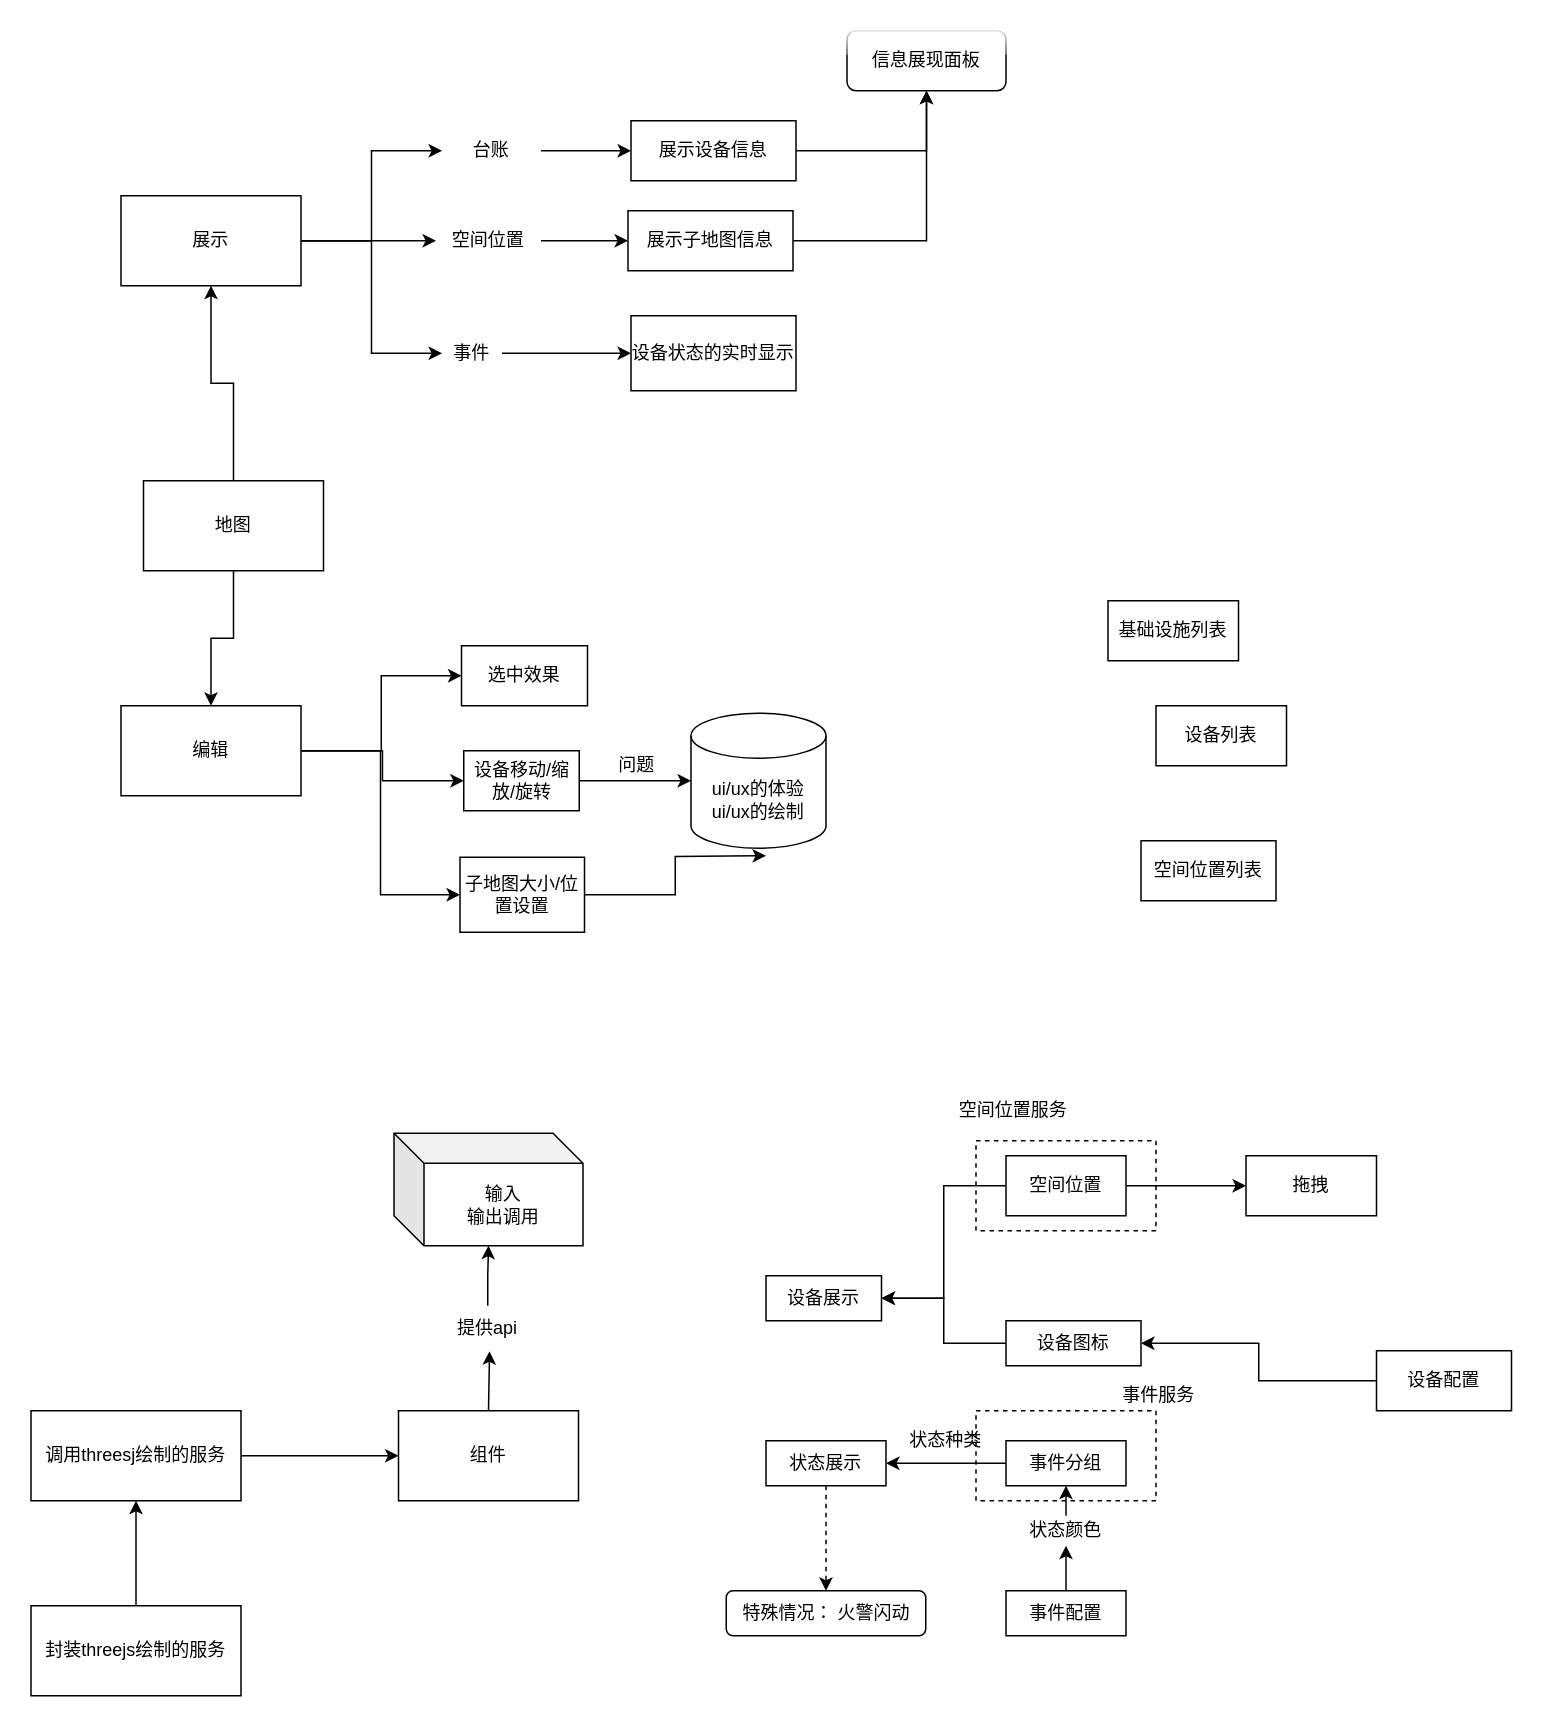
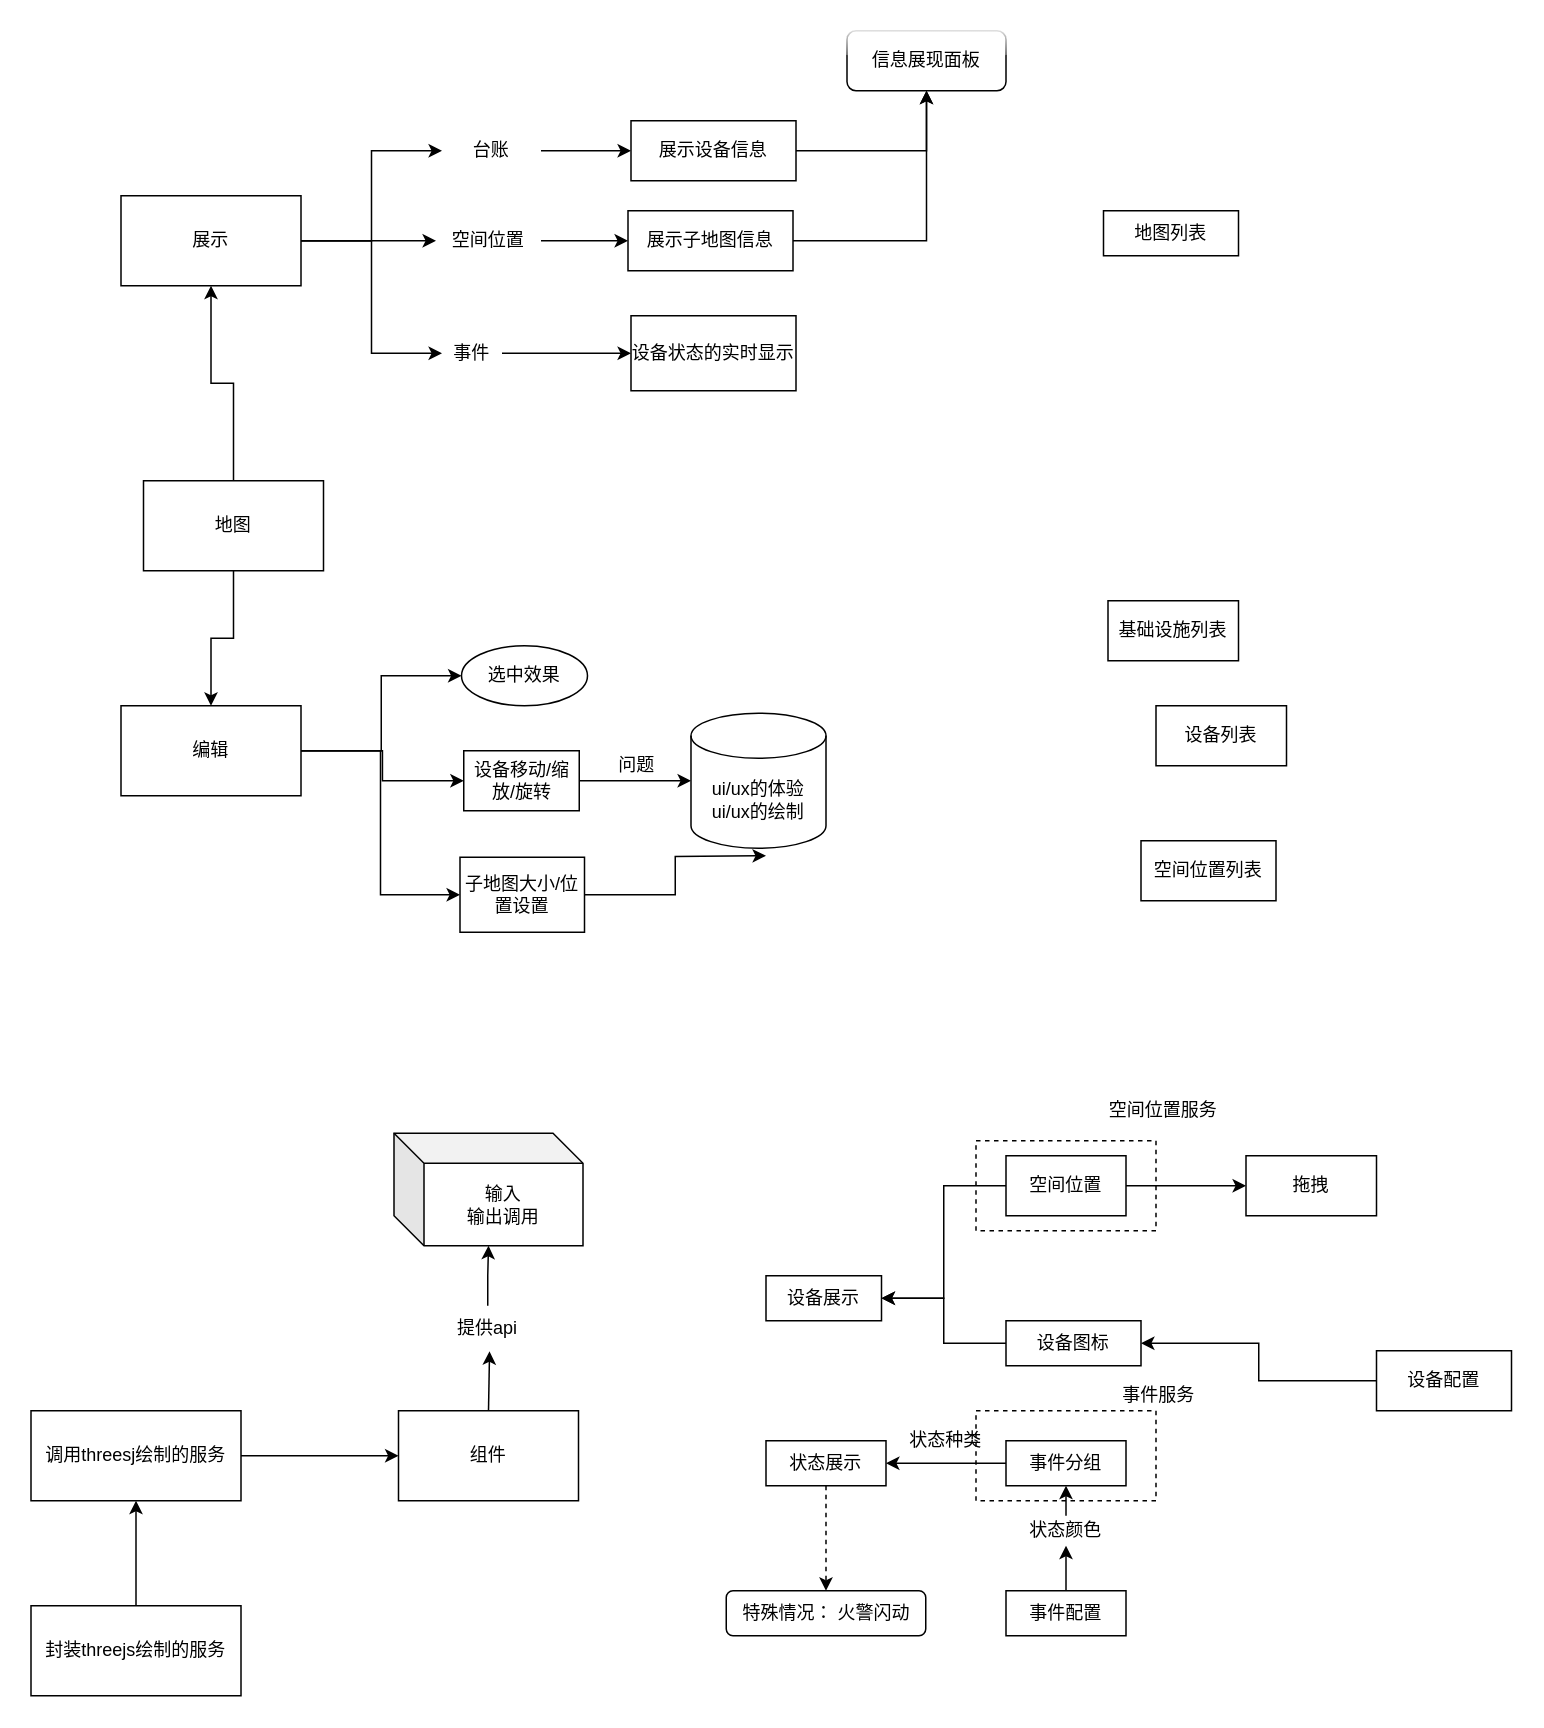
node "地图列表": added
node "选中效果": shape rectangle -> ellipse
node "空间位置服务": moved (1013, 1111) -> (1163, 1111)
